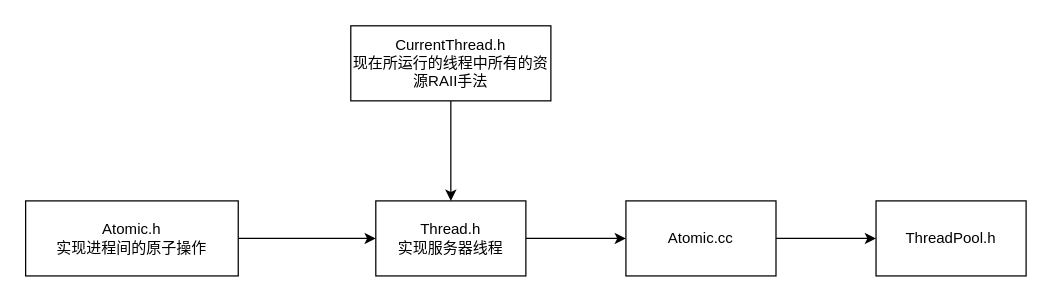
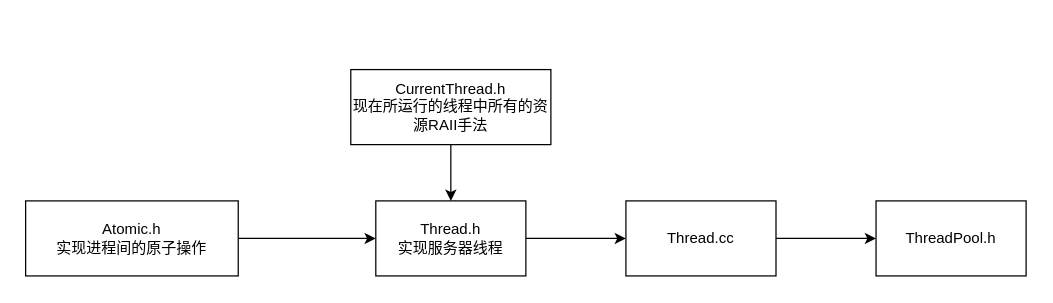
node "CurrentThread.h 现在所运行的线程中所有的资源RAII手法": moved (451, 63) -> (451, 107)
node "Atomic.cc": label "Atomic.cc" -> "Thread.cc"
